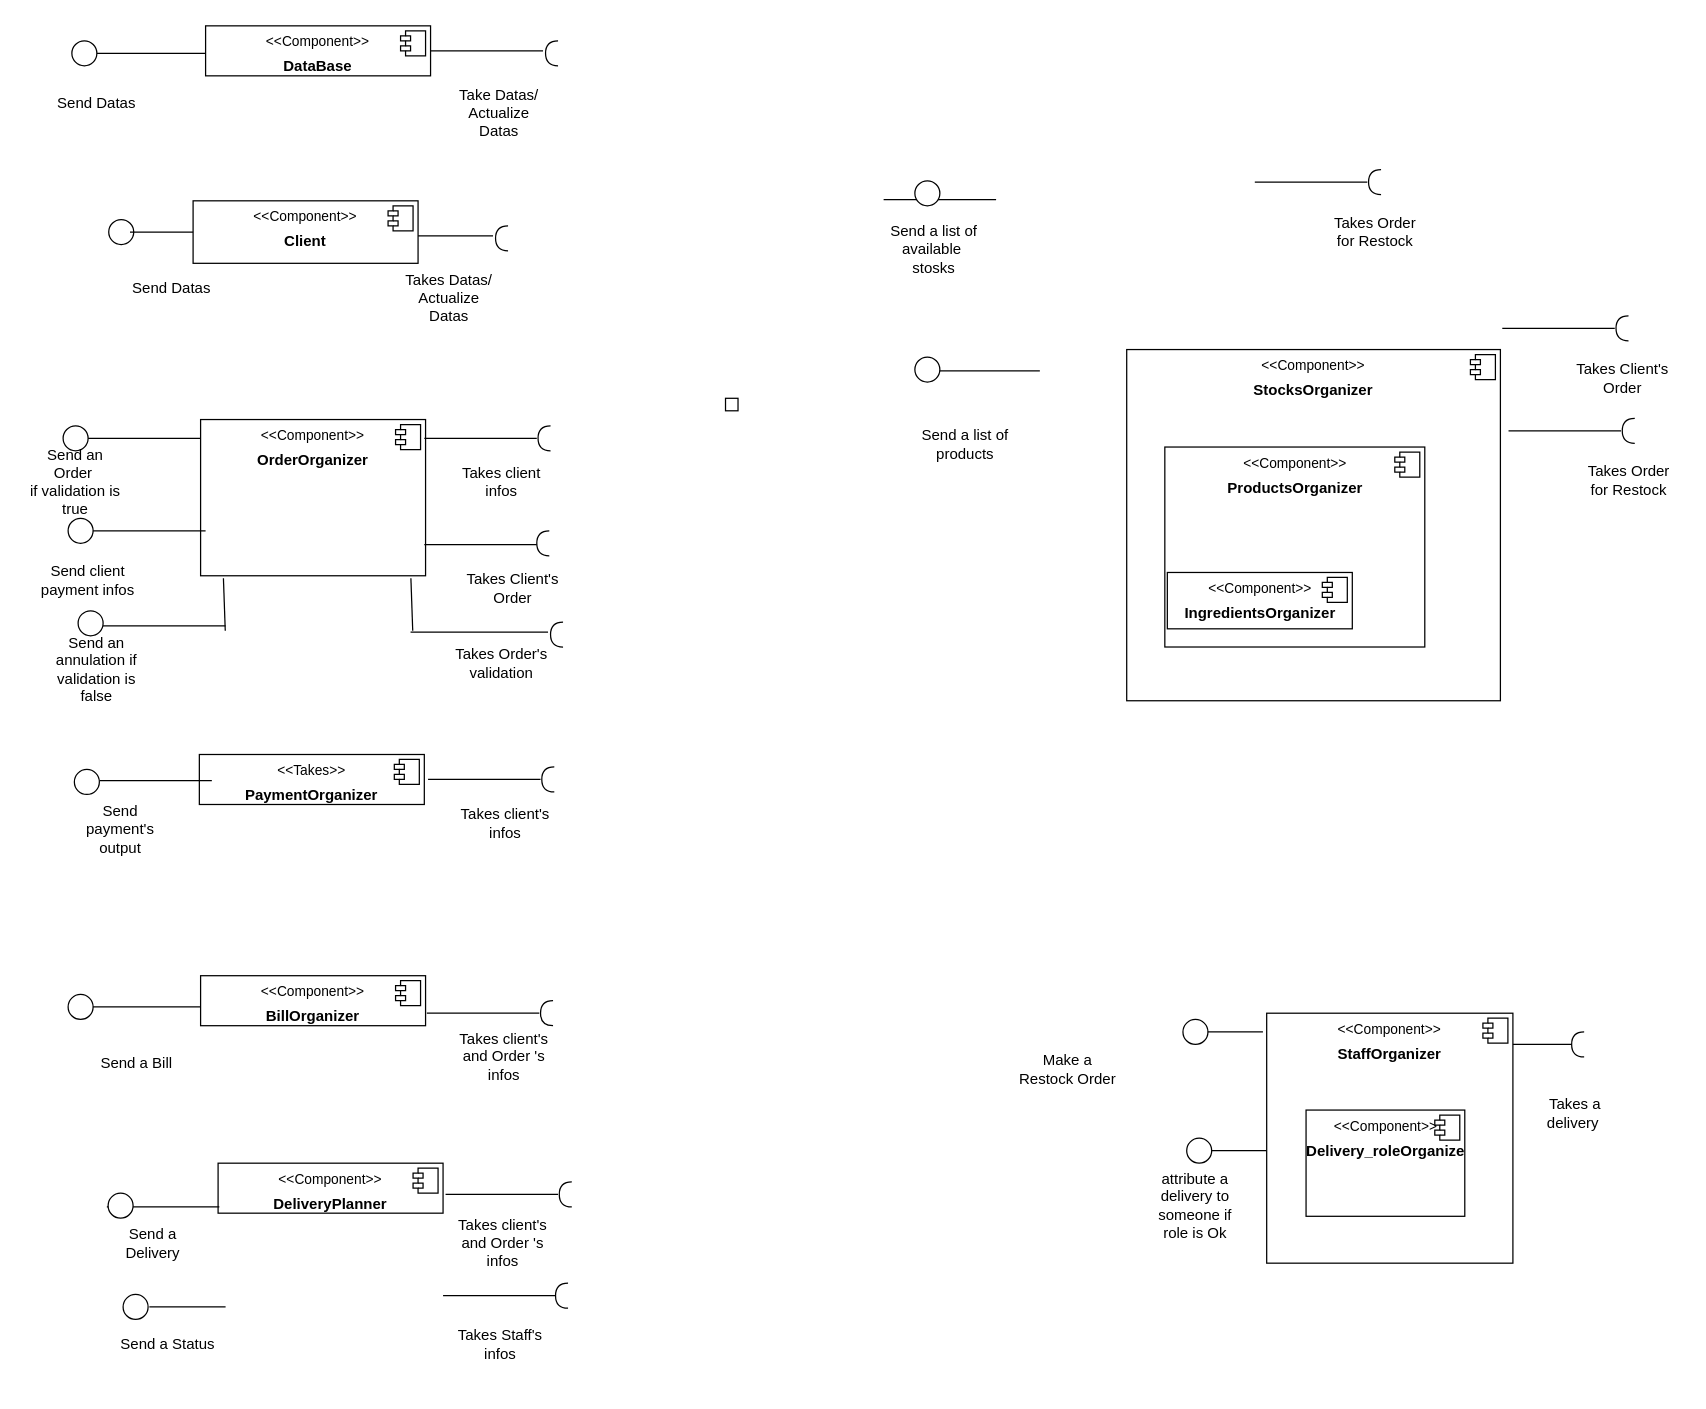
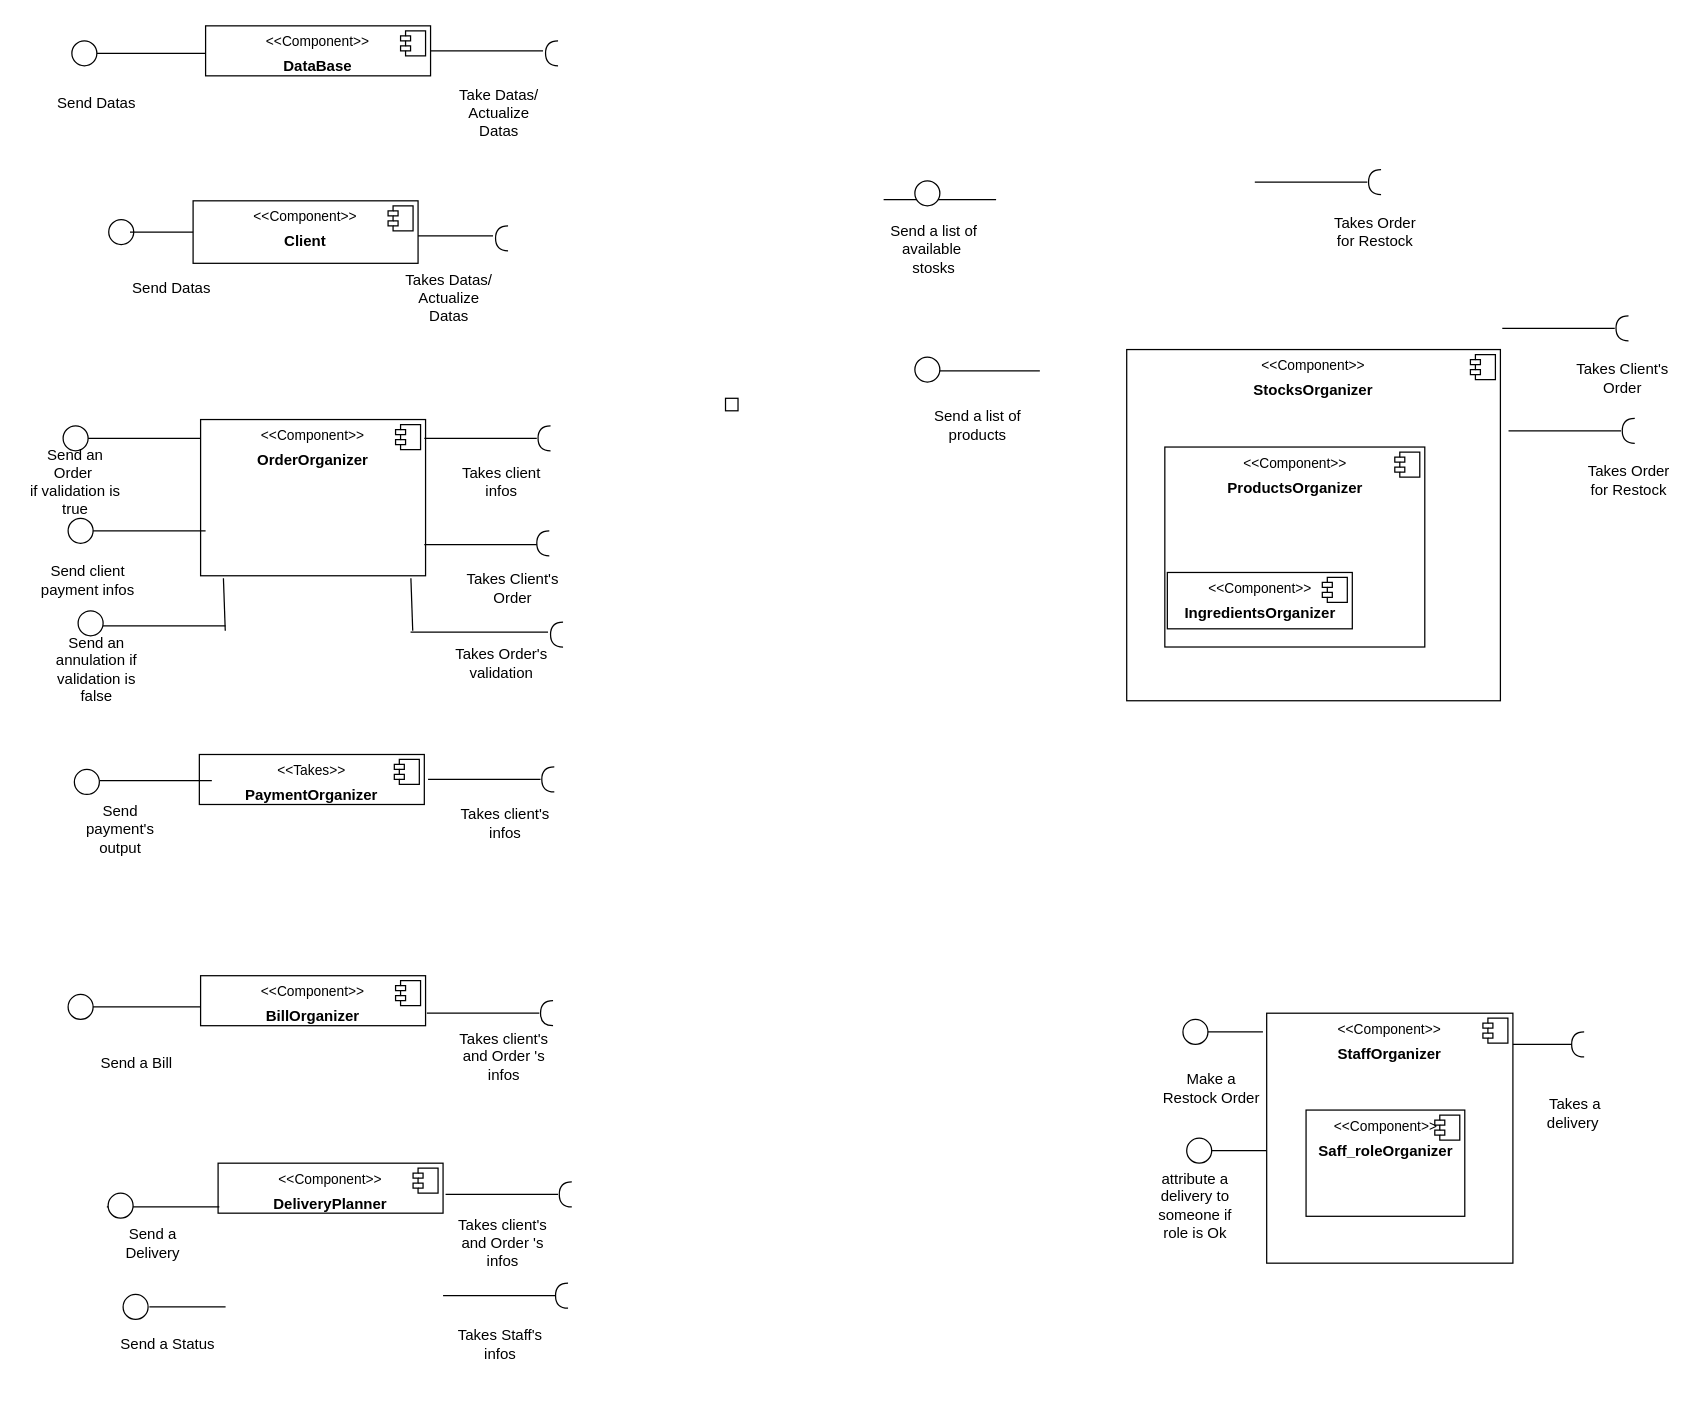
node "Send a list of products": moved (965, 444) -> (978, 426)
node "Make a Restock Order": moved (1068, 1069) -> (1212, 1088)
node "<<Component>> Delivery_roleOrganizer": label "<<Component>> Delivery_roleOrganizer" -> "<<Component>> Saff_roleOrganizer"
